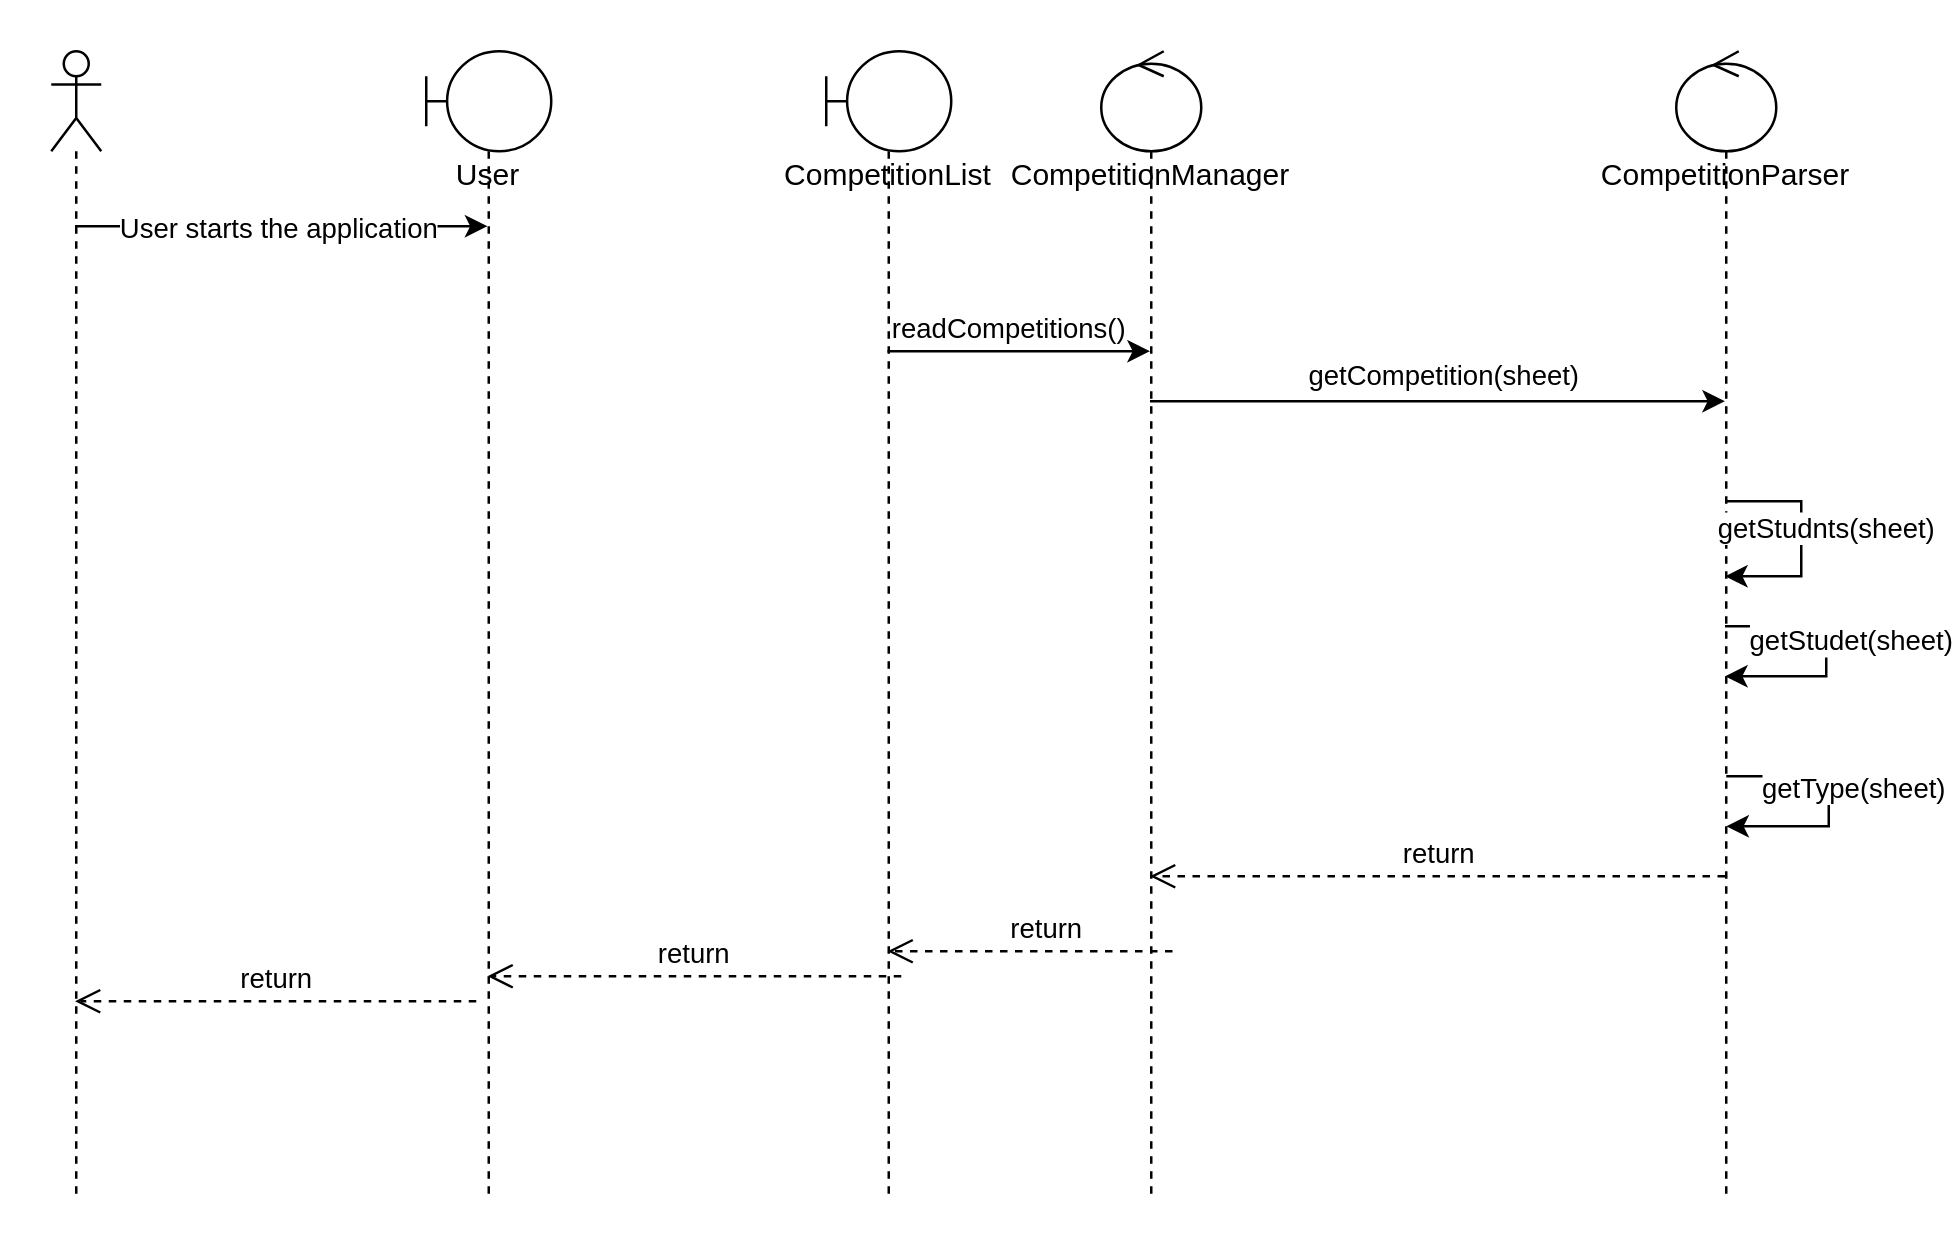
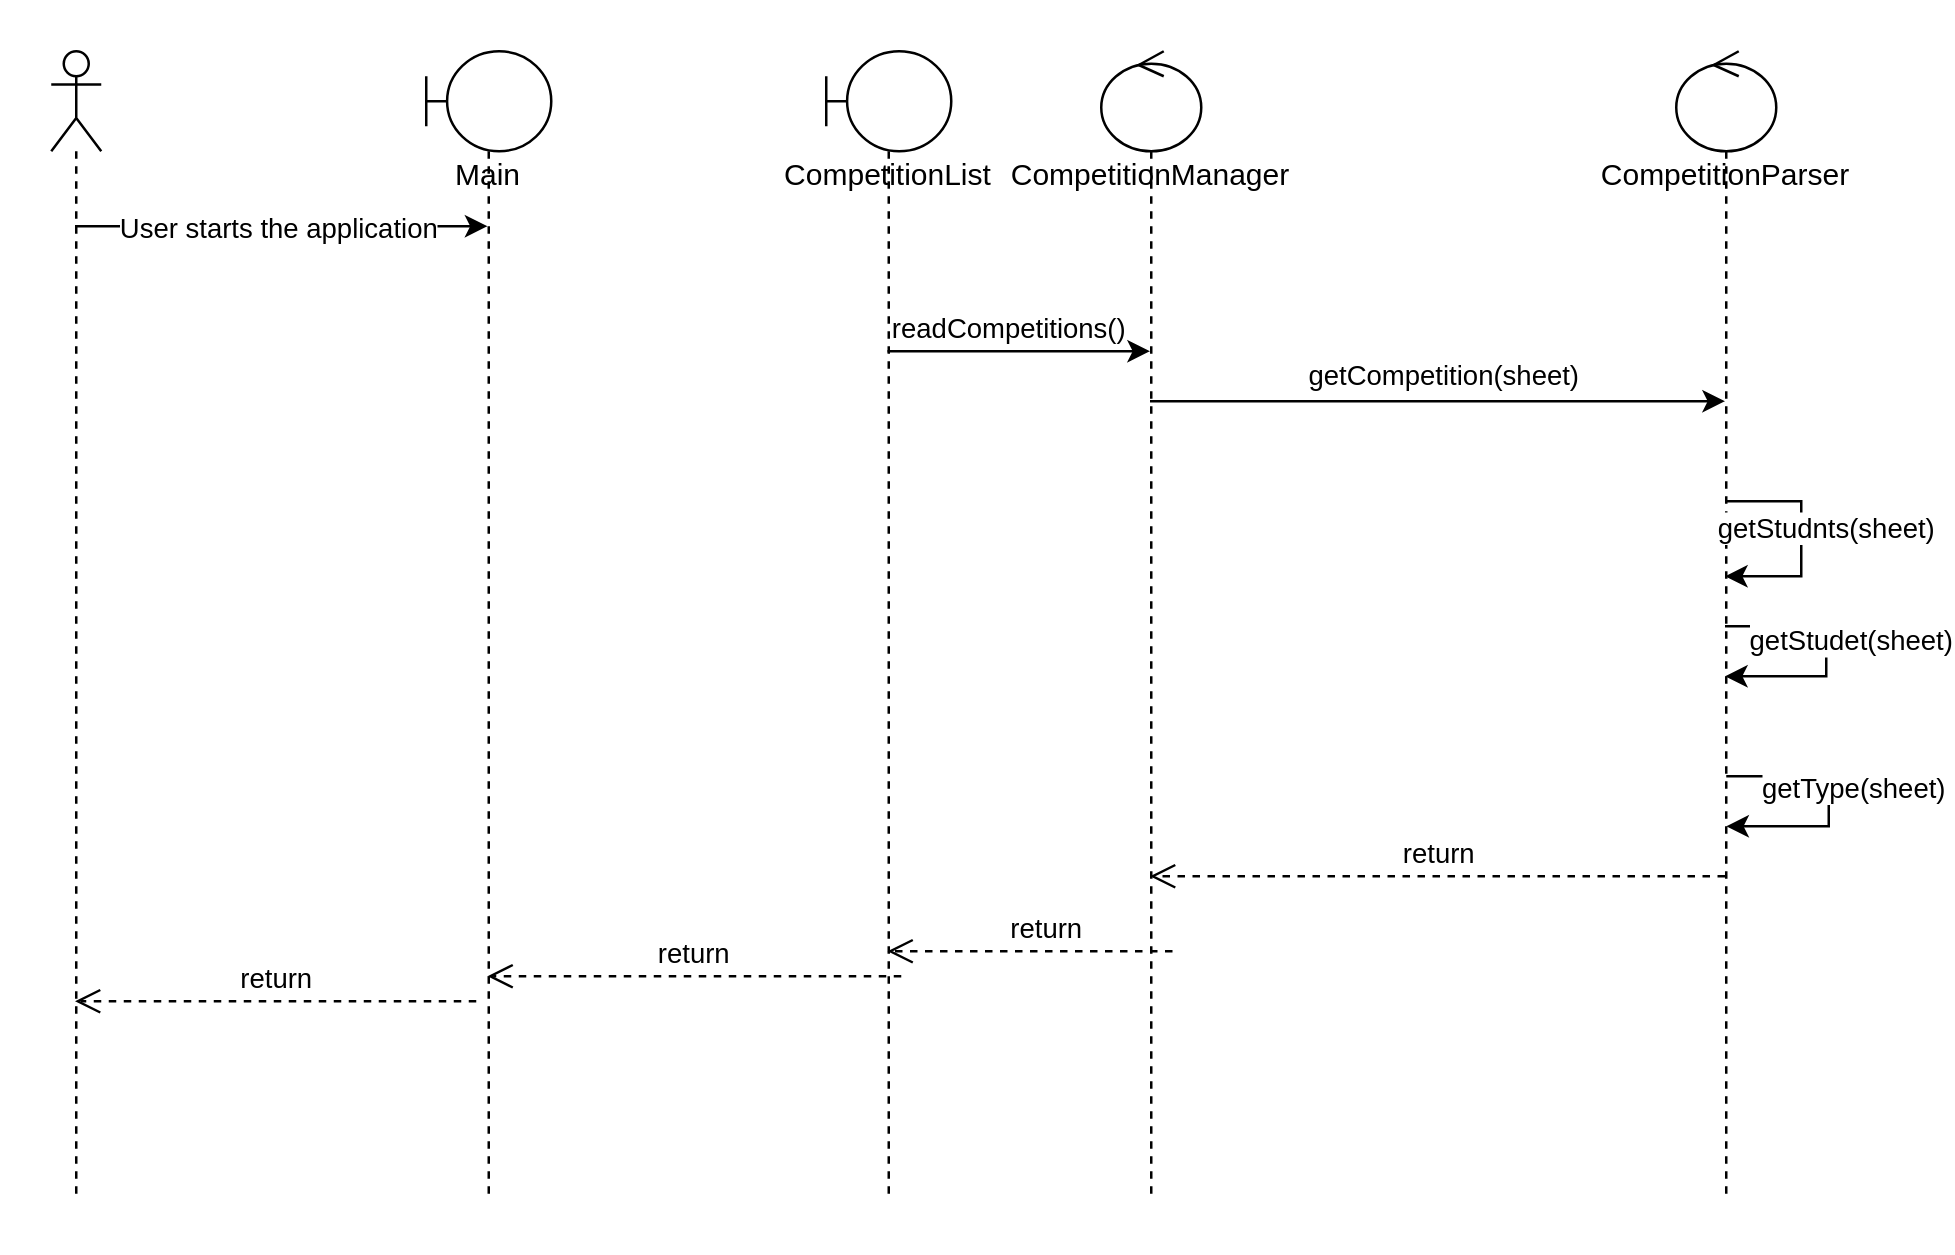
node "User": label "User" -> "Main"
